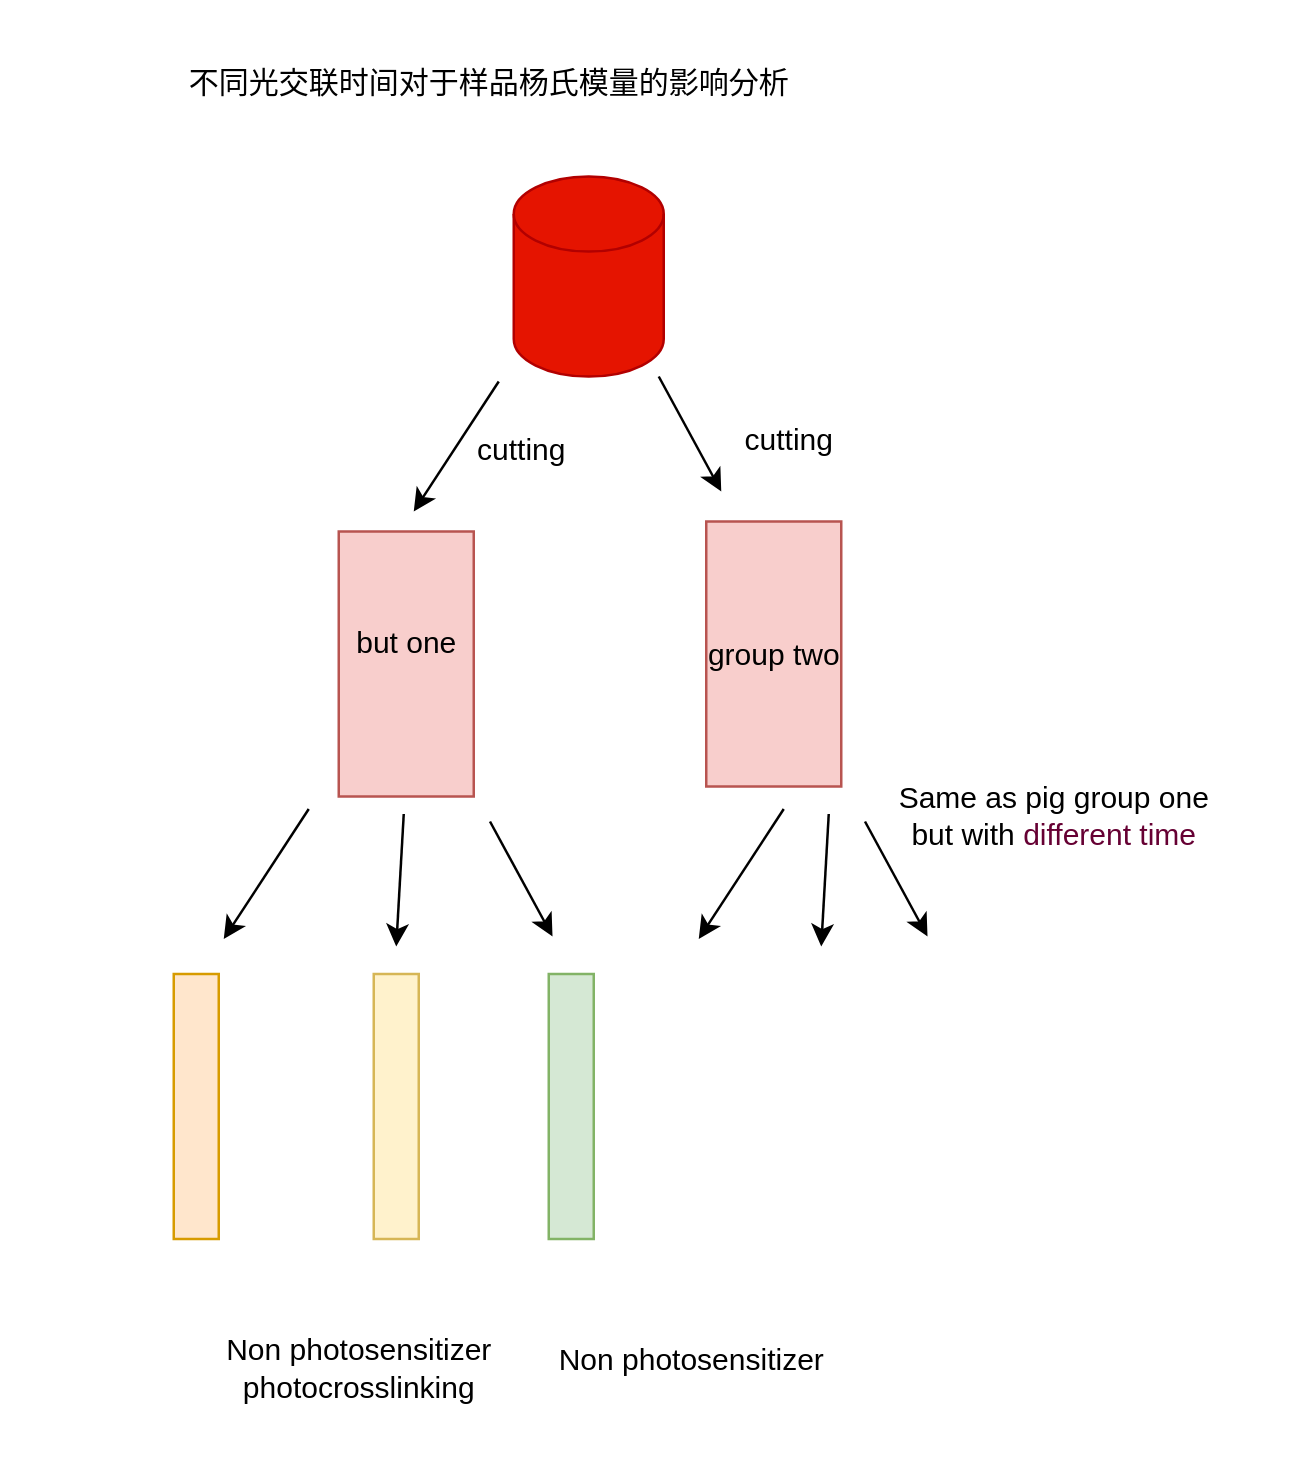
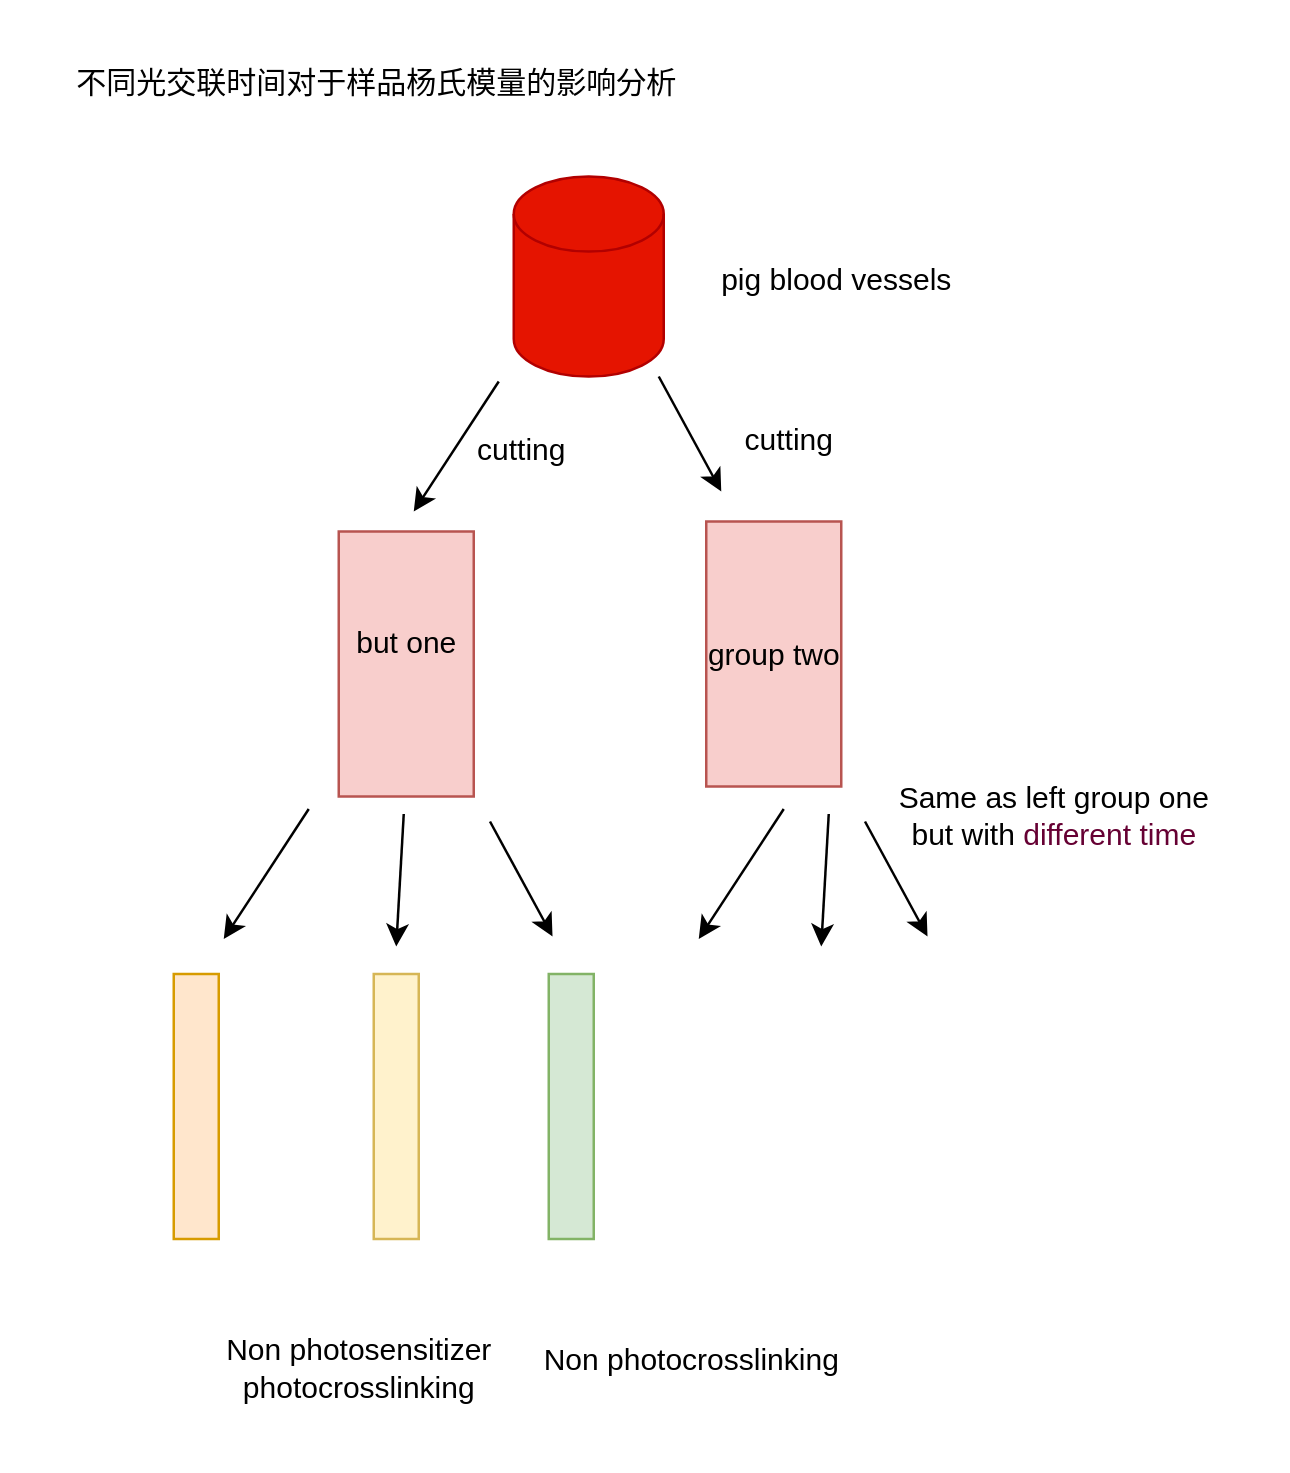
node "不同光交联时间对于样品杨氏模量的影响分析": moved (488, 84) -> (375, 84)
node "pig blood vessels": added
node "Same as pig group one but with different time": label "Same as pig group one but with different time" -> "Same as left group one but with different time"
node "Non photosensitizer": label "Non photosensitizer" -> "Non photocrosslinking"
